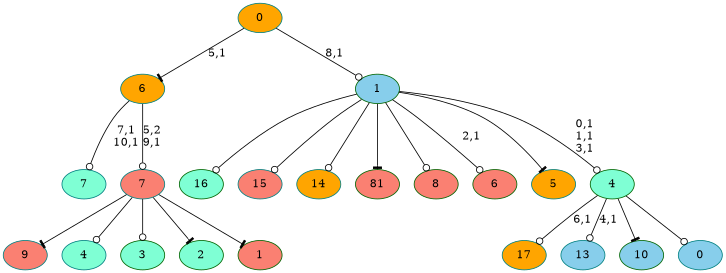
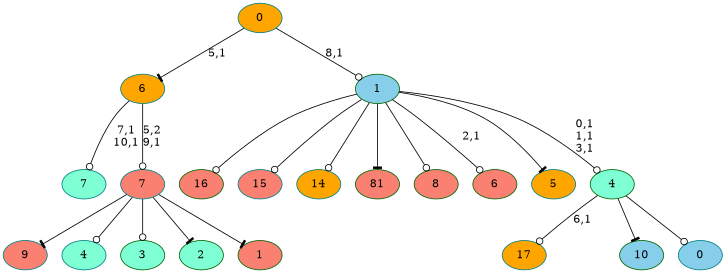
node "16": fillcolor aquamarine -> salmon
node "13": removed
